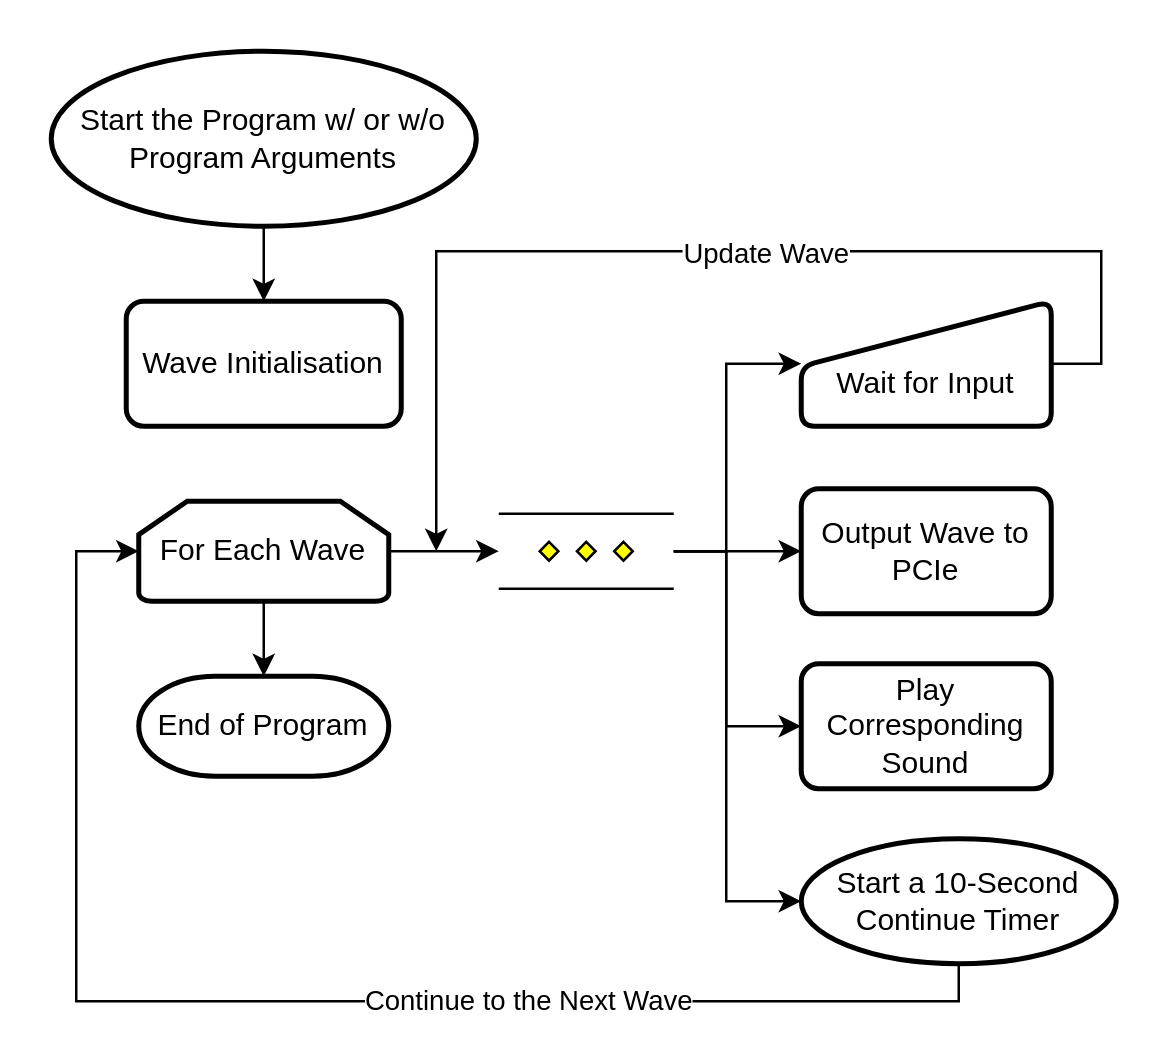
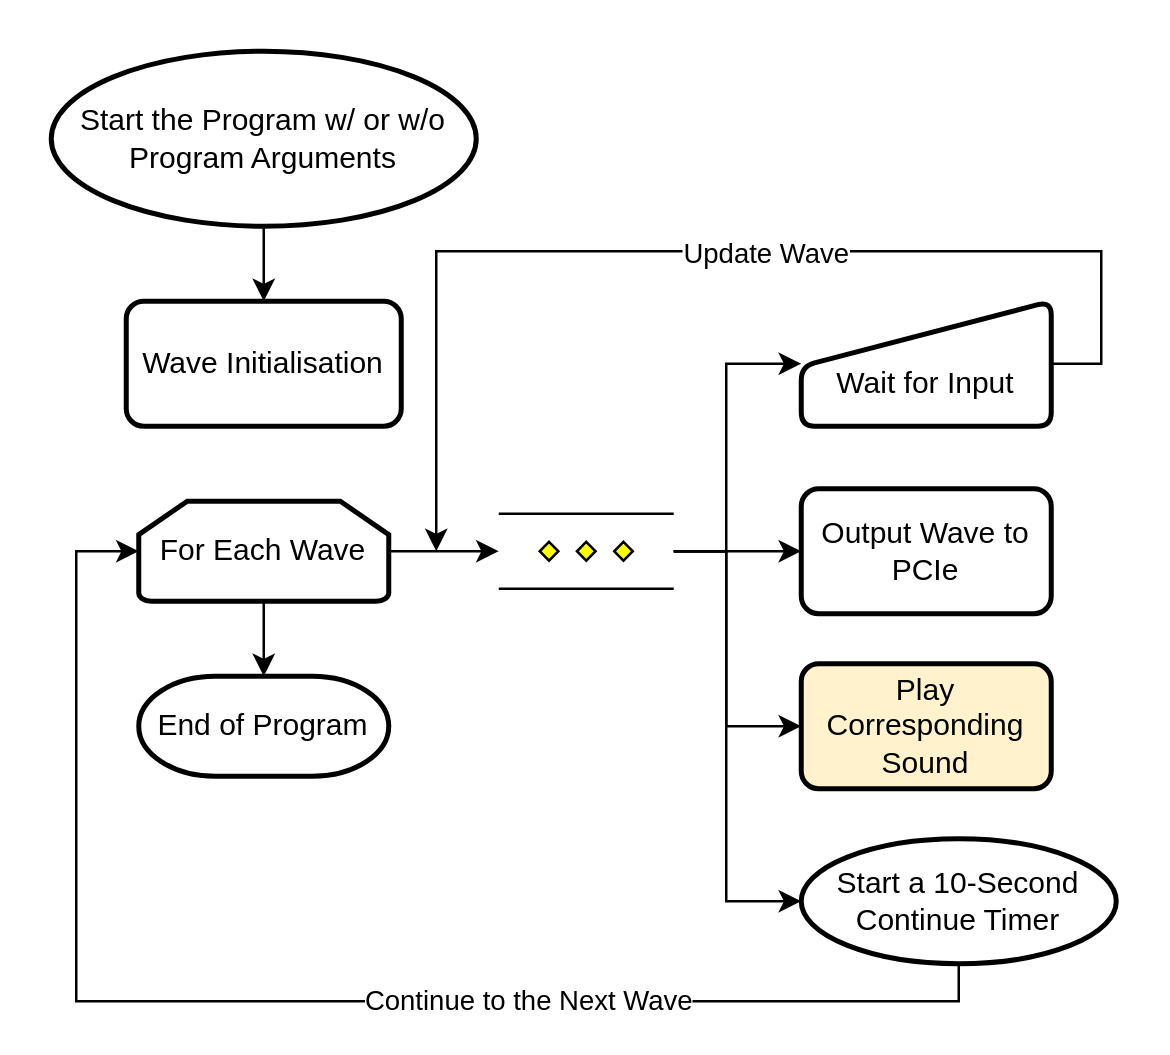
node "Play Corresponding Sound": fillcolor #ffffff -> #fff2cc
